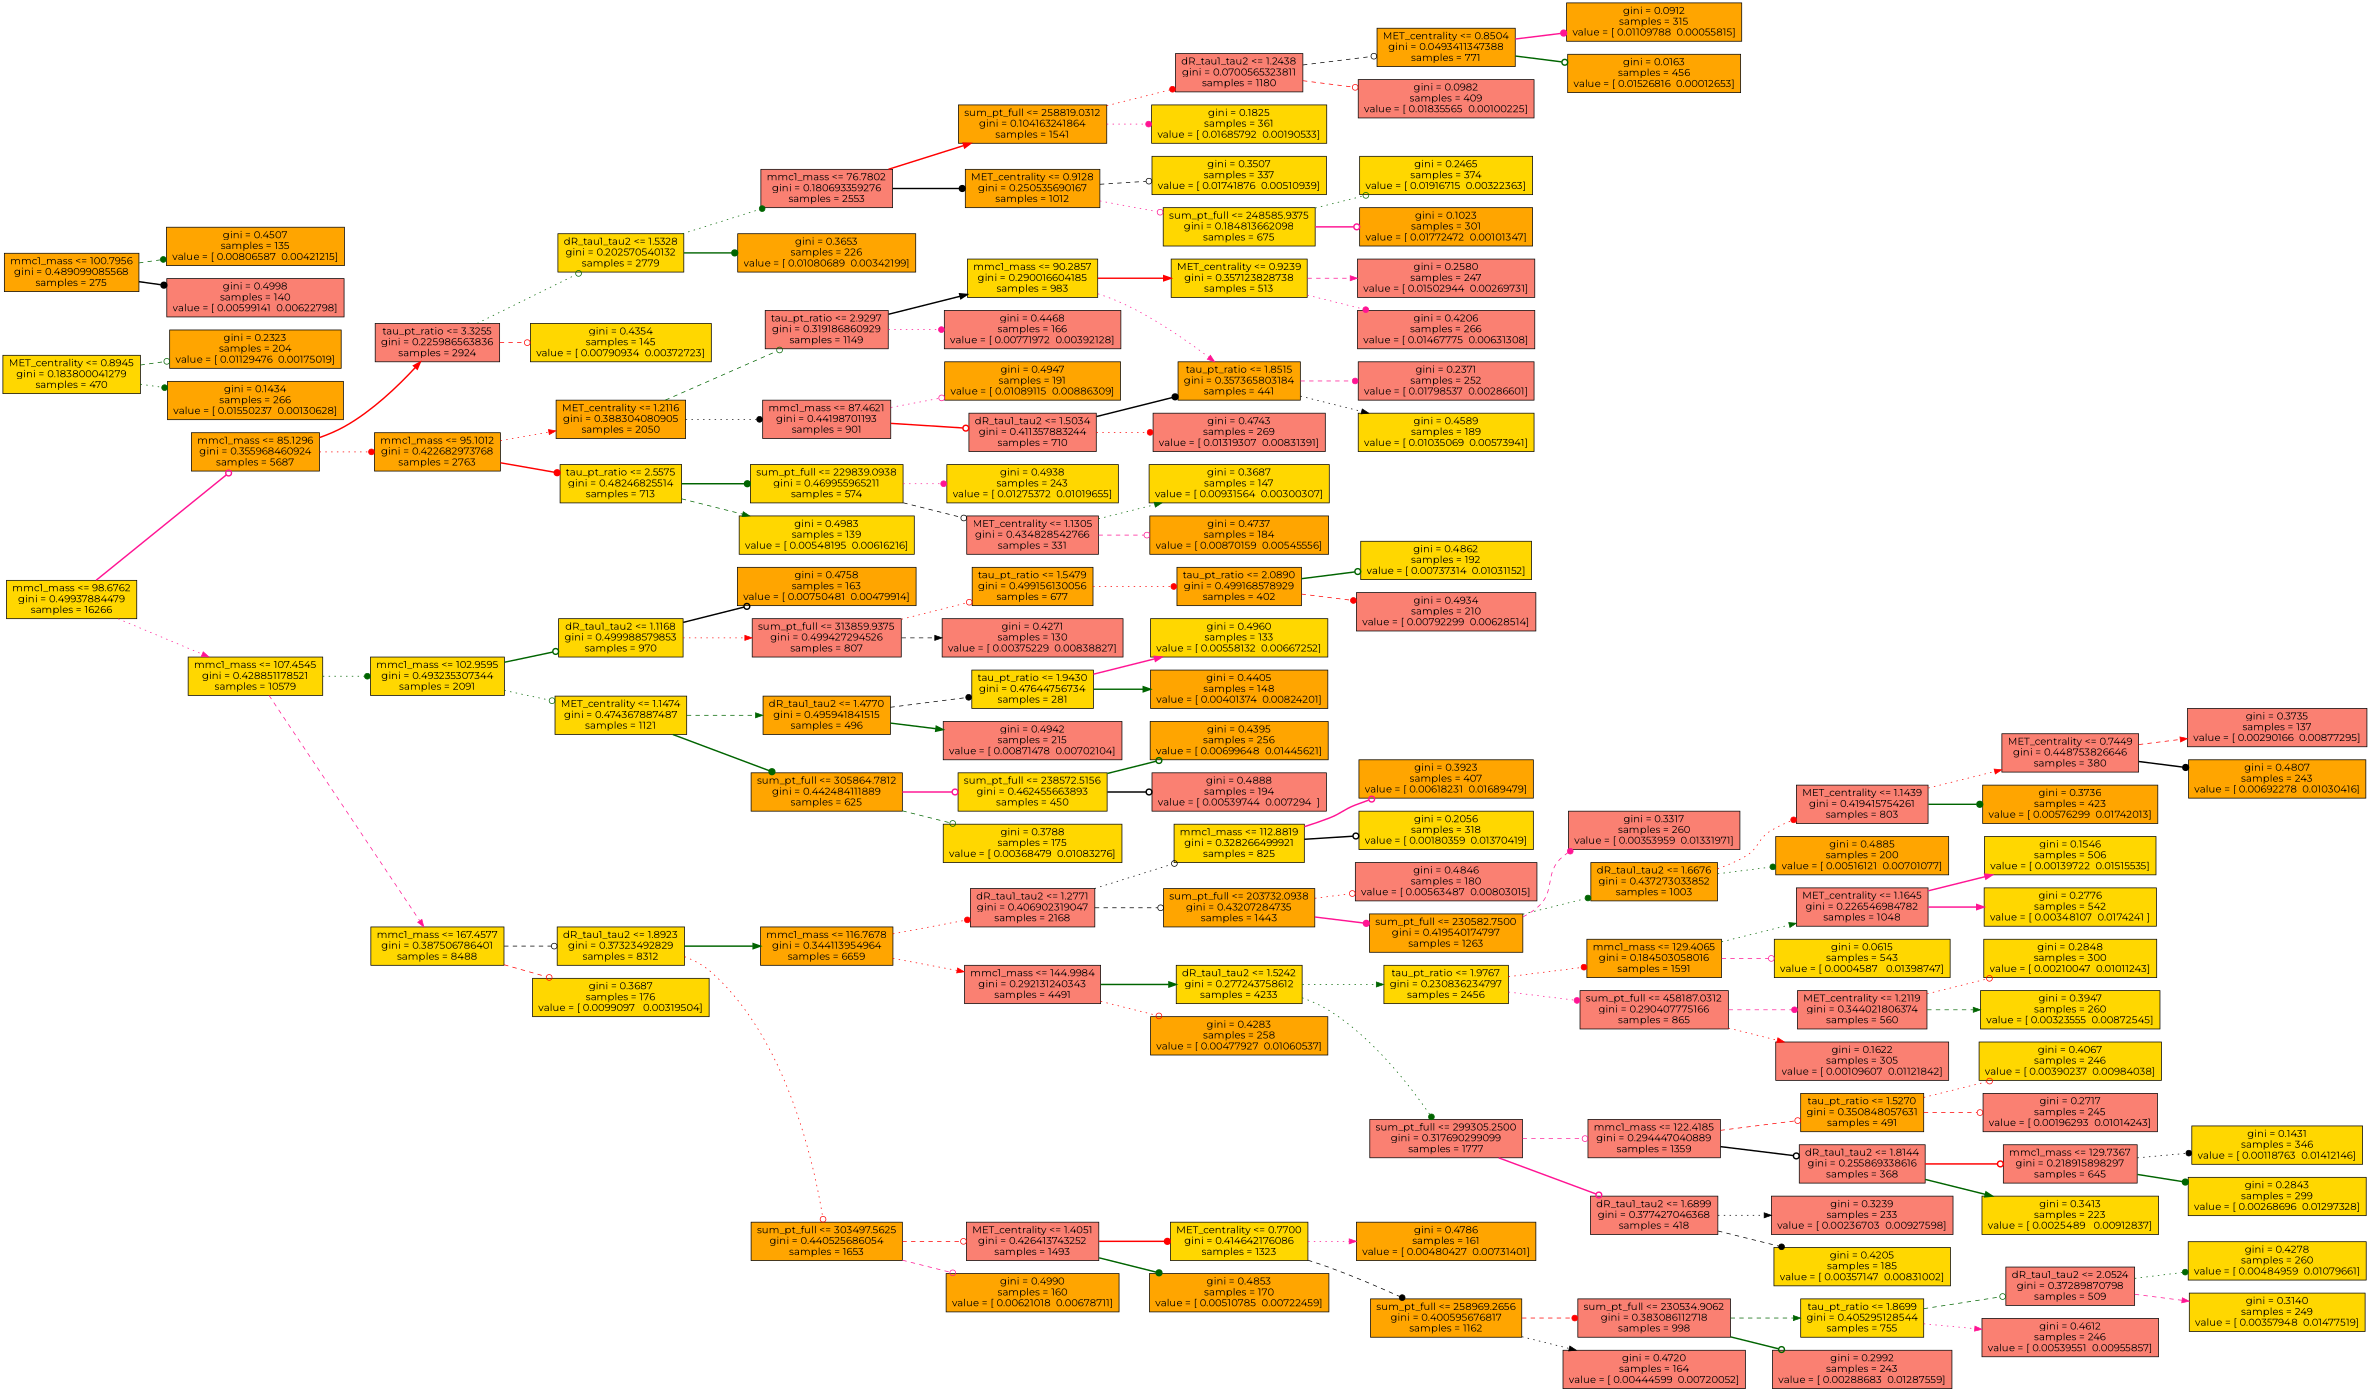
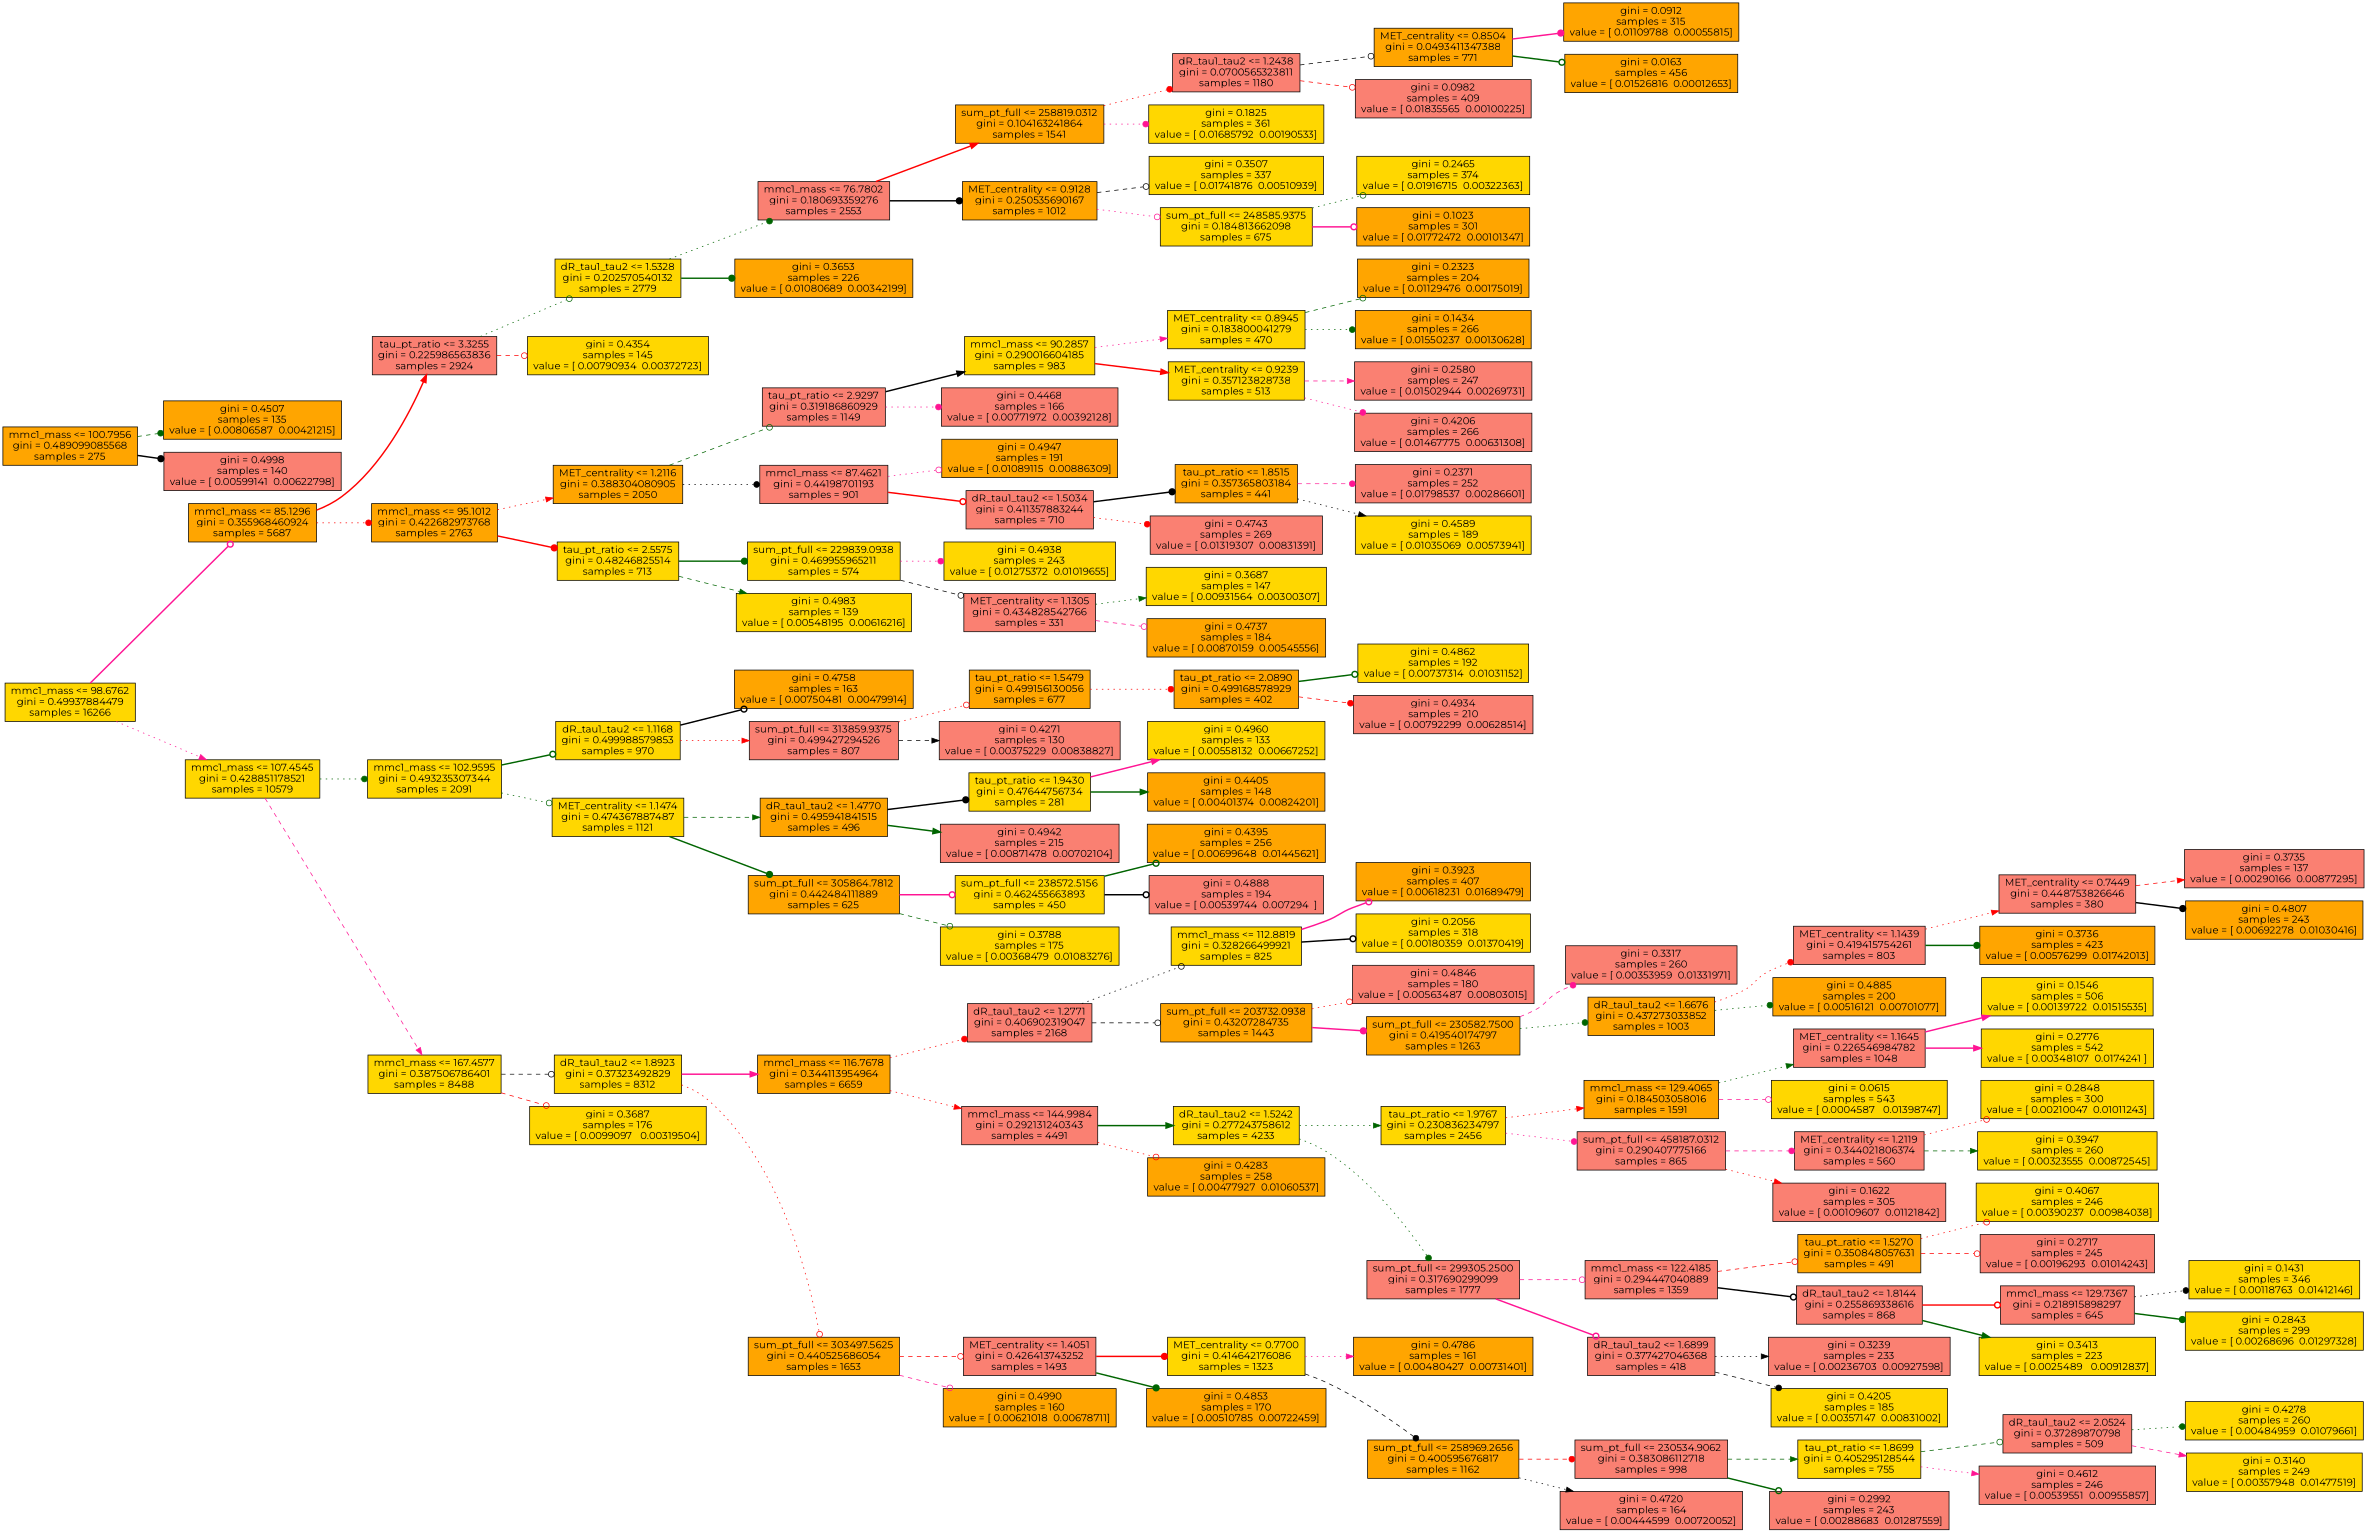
edge "mmc1_mass <= 90.2857 gini = 0.290016604185 samples = 983" -> "tau_pt_ratio <= 1.8515 gini = 0.357365803184 samples = 441": now "mmc1_mass <= 90.2857 gini = 0.290016604185 samples = 983" -> "MET_centrality <= 0.8945 gini = 0.183800041279 samples = 470"
edge "dR_tau1_tau2 <= 1.4770 gini = 0.495941841515 samples = 496" -> "tau_pt_ratio <= 1.9430 gini = 0.47644756734 samples = 281": style dashed -> bold
edge "dR_tau1_tau2 <= 1.8923 gini = 0.37323492829 samples = 8312" -> "mmc1_mass <= 116.7678 gini = 0.344113954964 samples = 6659": color darkgreen -> deeppink
edge "tau_pt_ratio <= 1.9767 gini = 0.230836234797 samples = 2456" -> "mmc1_mass <= 129.4065 gini = 0.184503058016 samples = 1591": arrowhead dot -> normal
node "dR_tau1_tau2 <= 1.8144 gini = 0.255869338616 samples = 368": label "dR_tau1_tau2 <= 1.8144 gini = 0.255869338616 samples = 368" -> "dR_tau1_tau2 <= 1.8144 gini = 0.255869338616 samples = 868"
